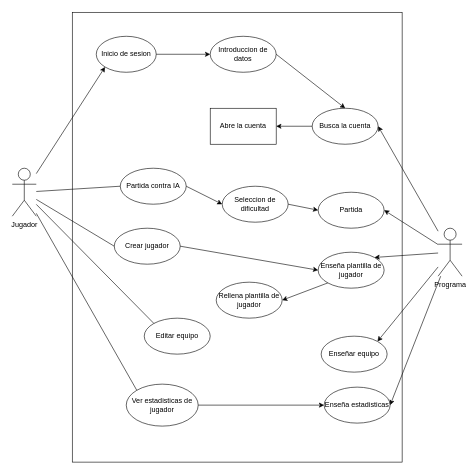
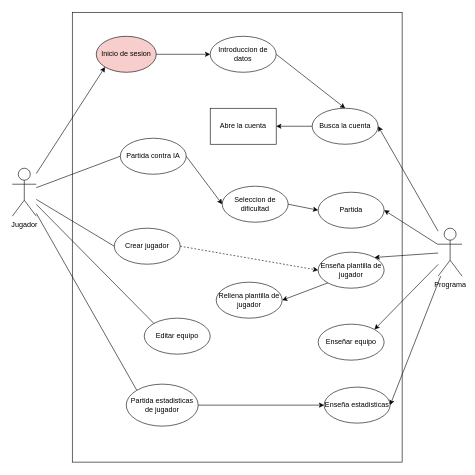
node "Inicio de sesion": fillcolor #ffffff -> #f8cecc
node "Partida contra IA": moved (153, 186) -> (153, 156)
edge "Crear jugador" -> "Enseña plantilla de jugador": style solid -> dashed
node "Enseñar equipo": moved (354, 354) -> (351, 342)
node "Ver estadisticas de jugador": label "Ver estadisticas de jugador" -> "Partida estadisticas de jugador"
